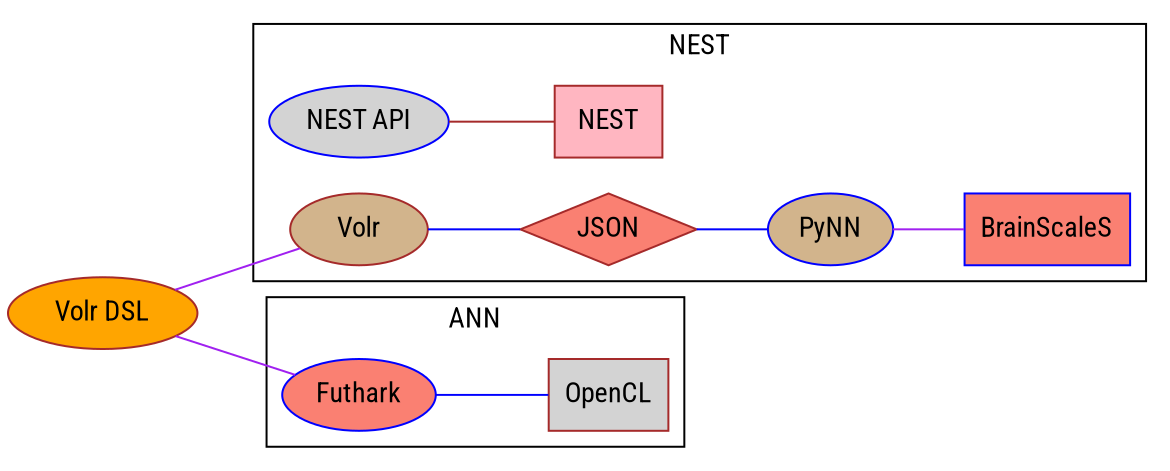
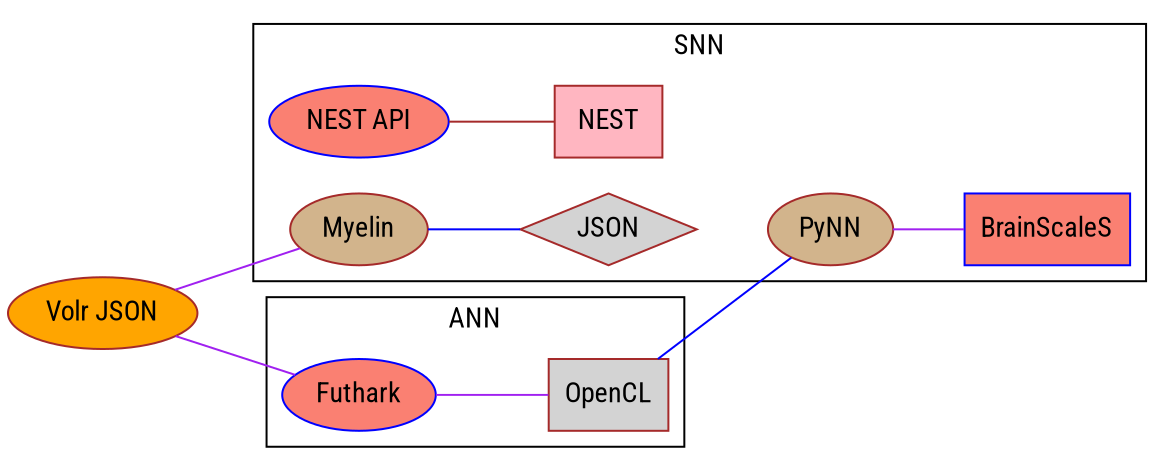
cluster "NEST": label "NEST" -> "SNN"
node "NEST API": fillcolor lightgrey -> salmon
node "Volr": label "Volr" -> "Myelin"
node "JSON": fillcolor salmon -> lightgrey
edge "JSON" -- "PyNN": now "OpenCL" -- "PyNN"
node "PyNN": color blue -> brown
node "Volr DSL": label "Volr DSL" -> "Volr JSON"
edge "Futhark" -- "OpenCL": color blue -> purple
